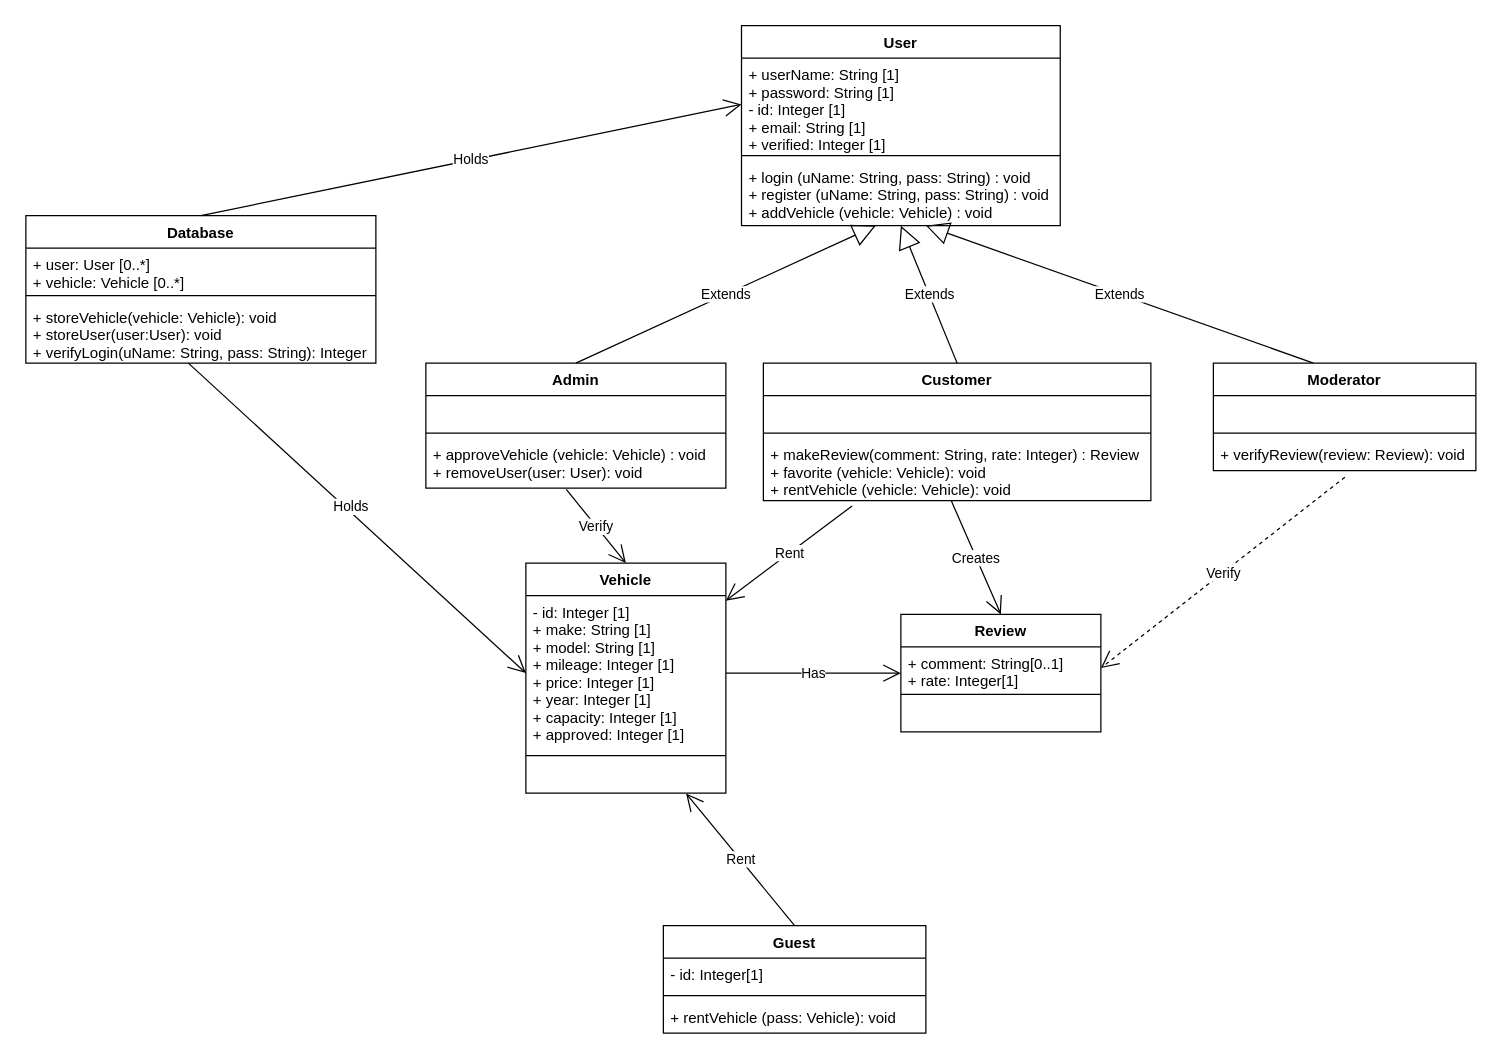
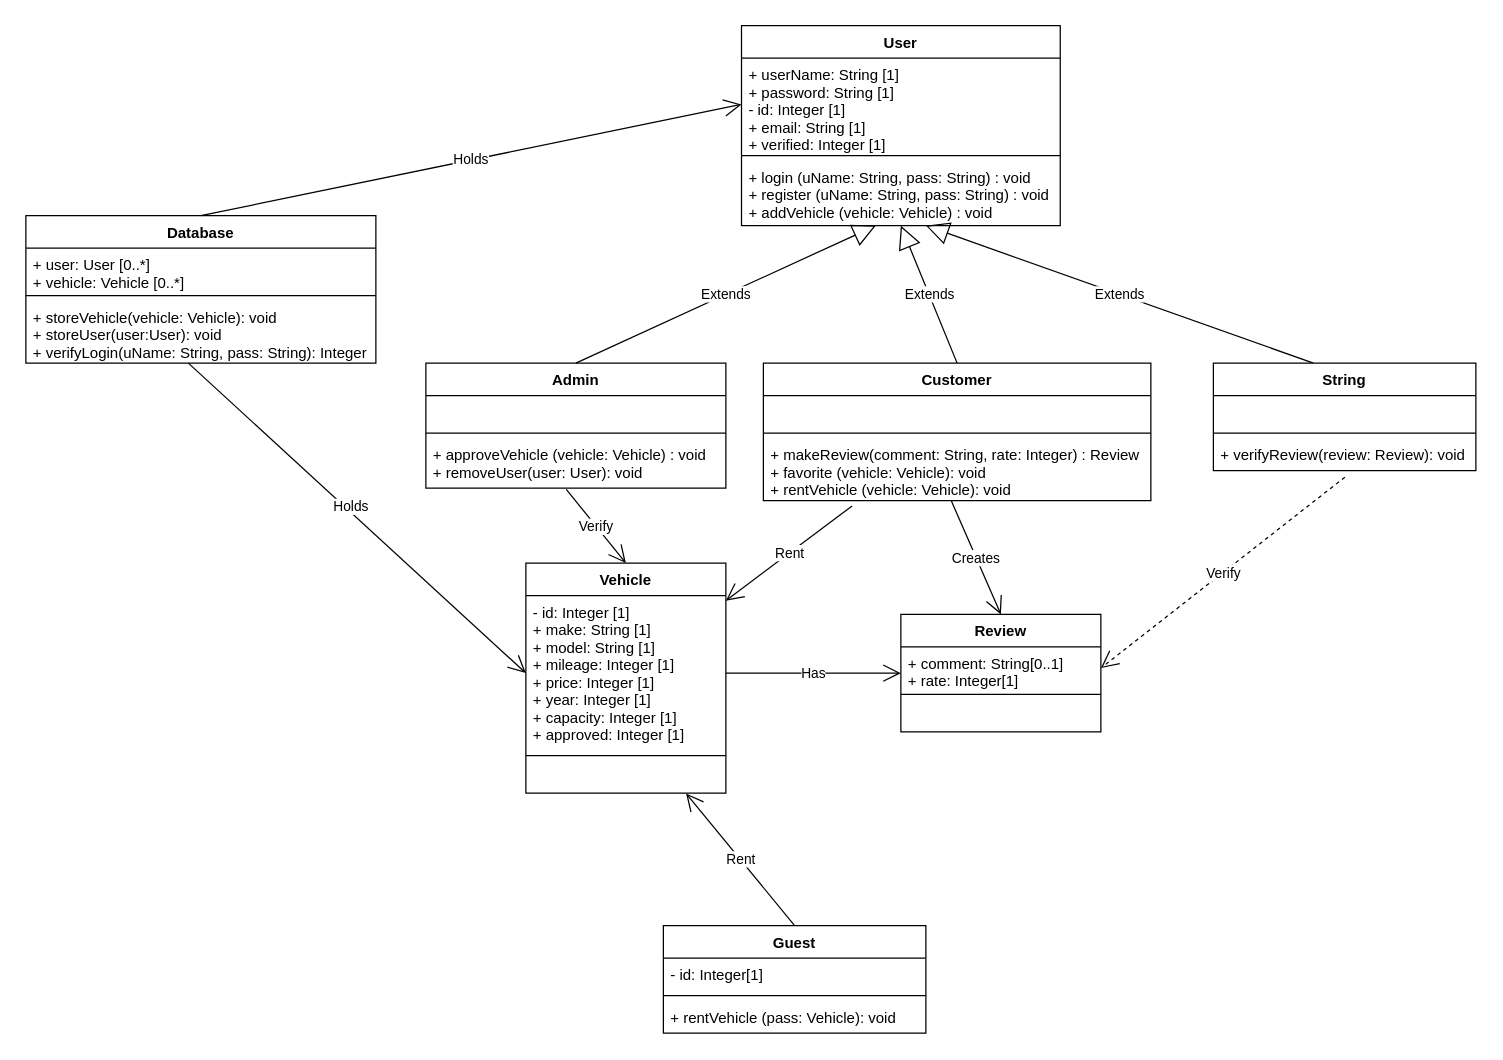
node "Moderator": label "Moderator" -> "String"
